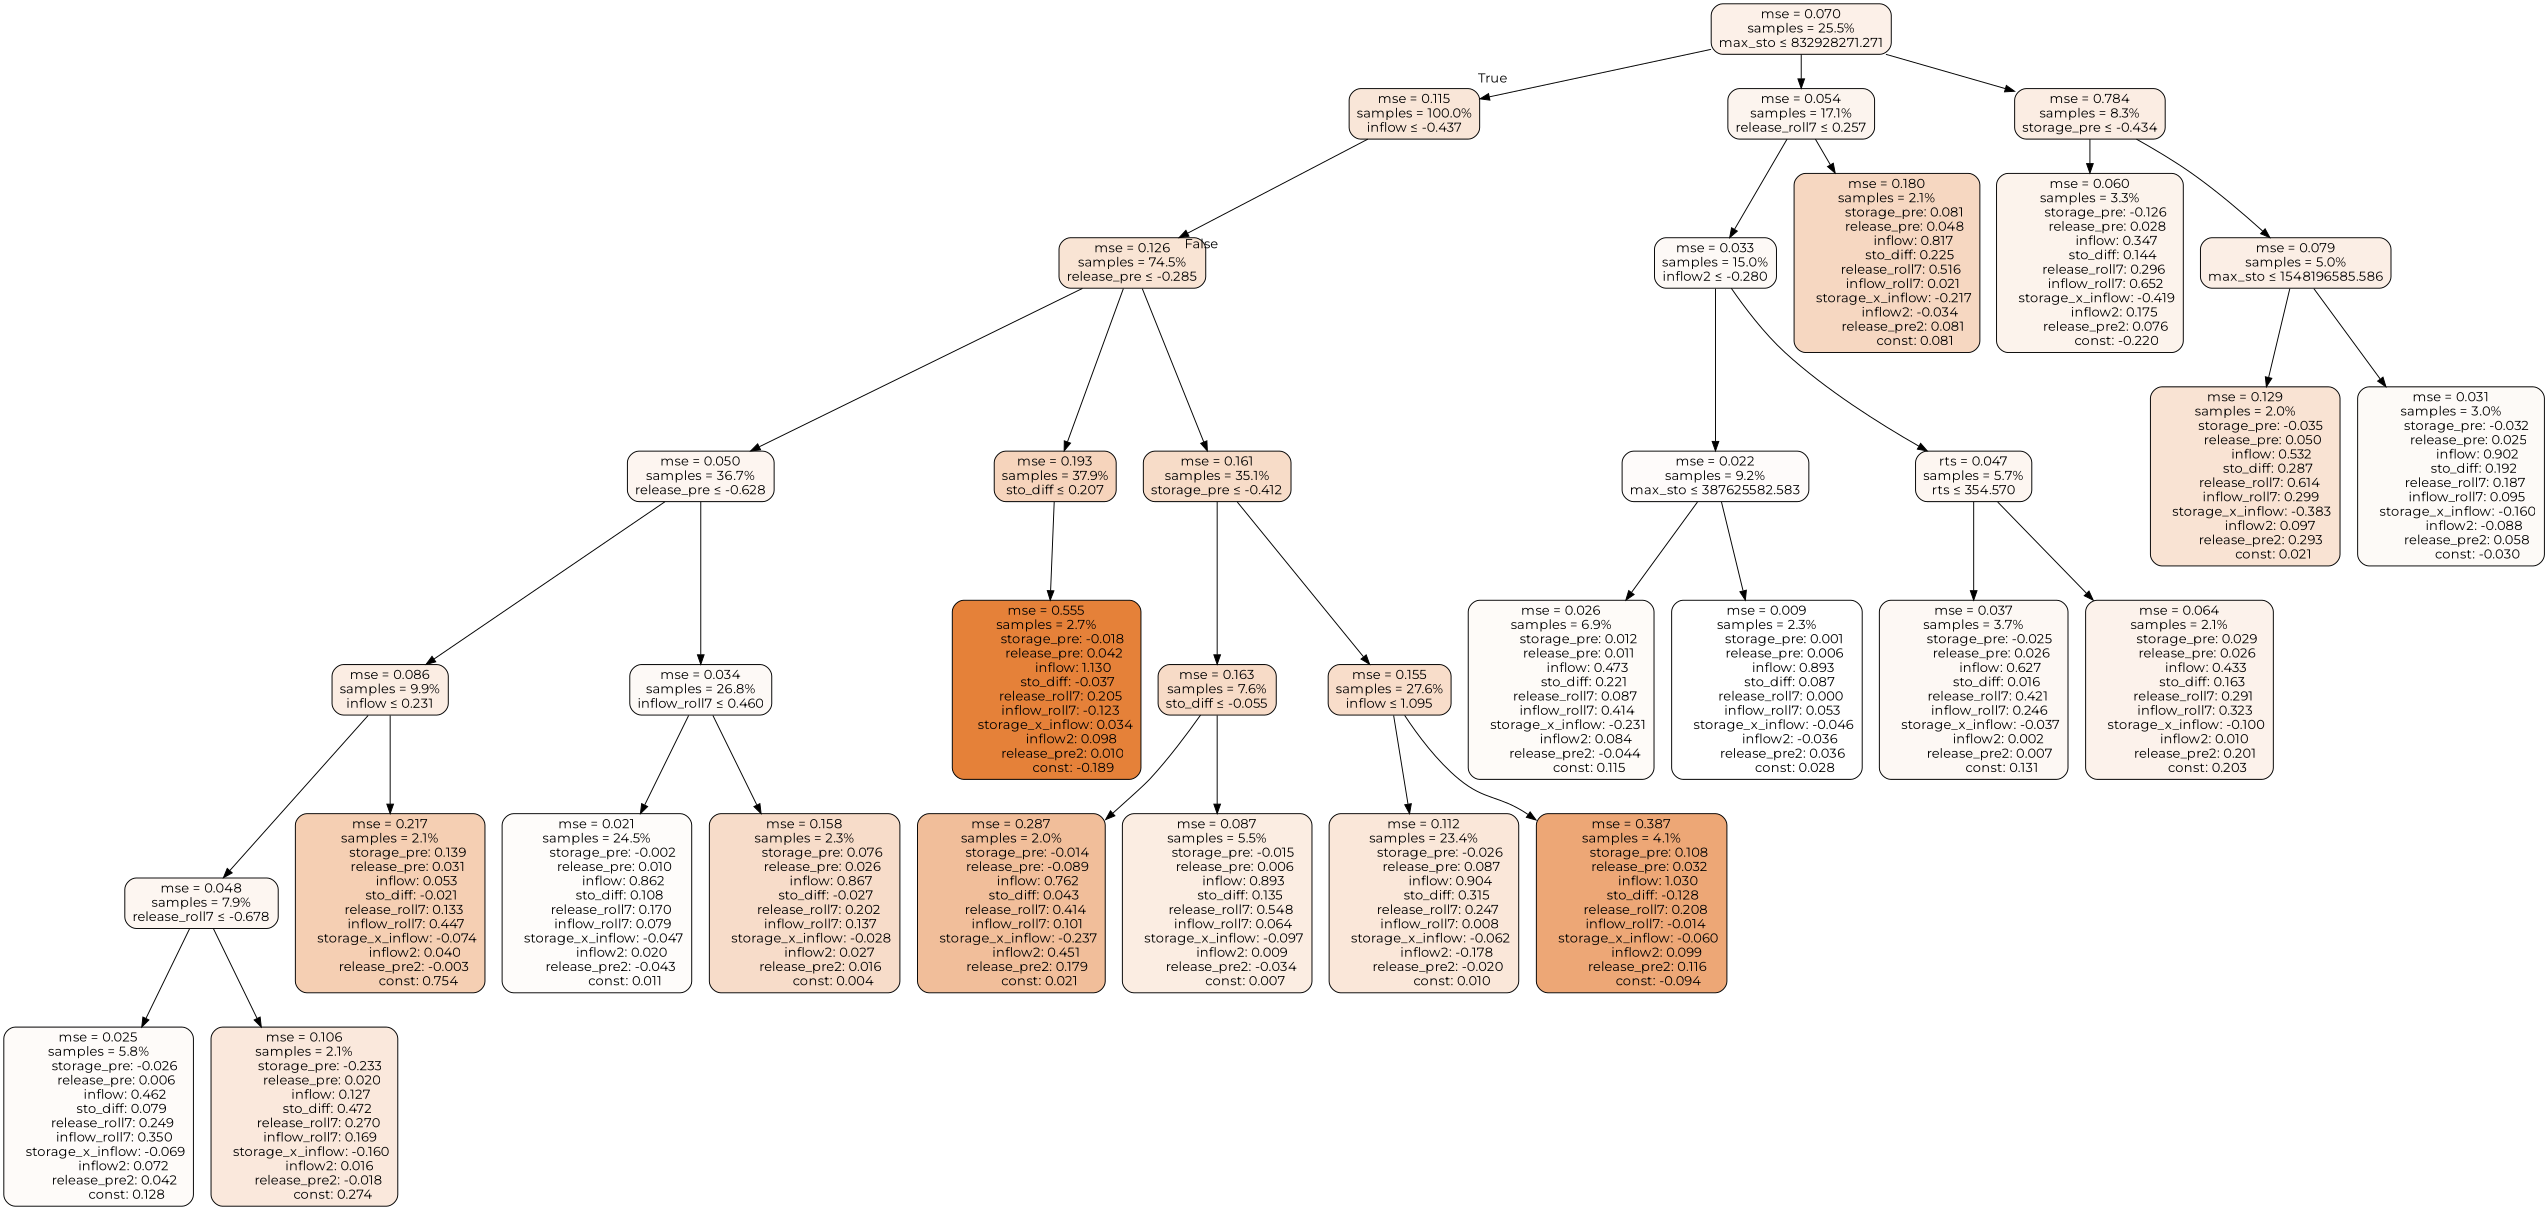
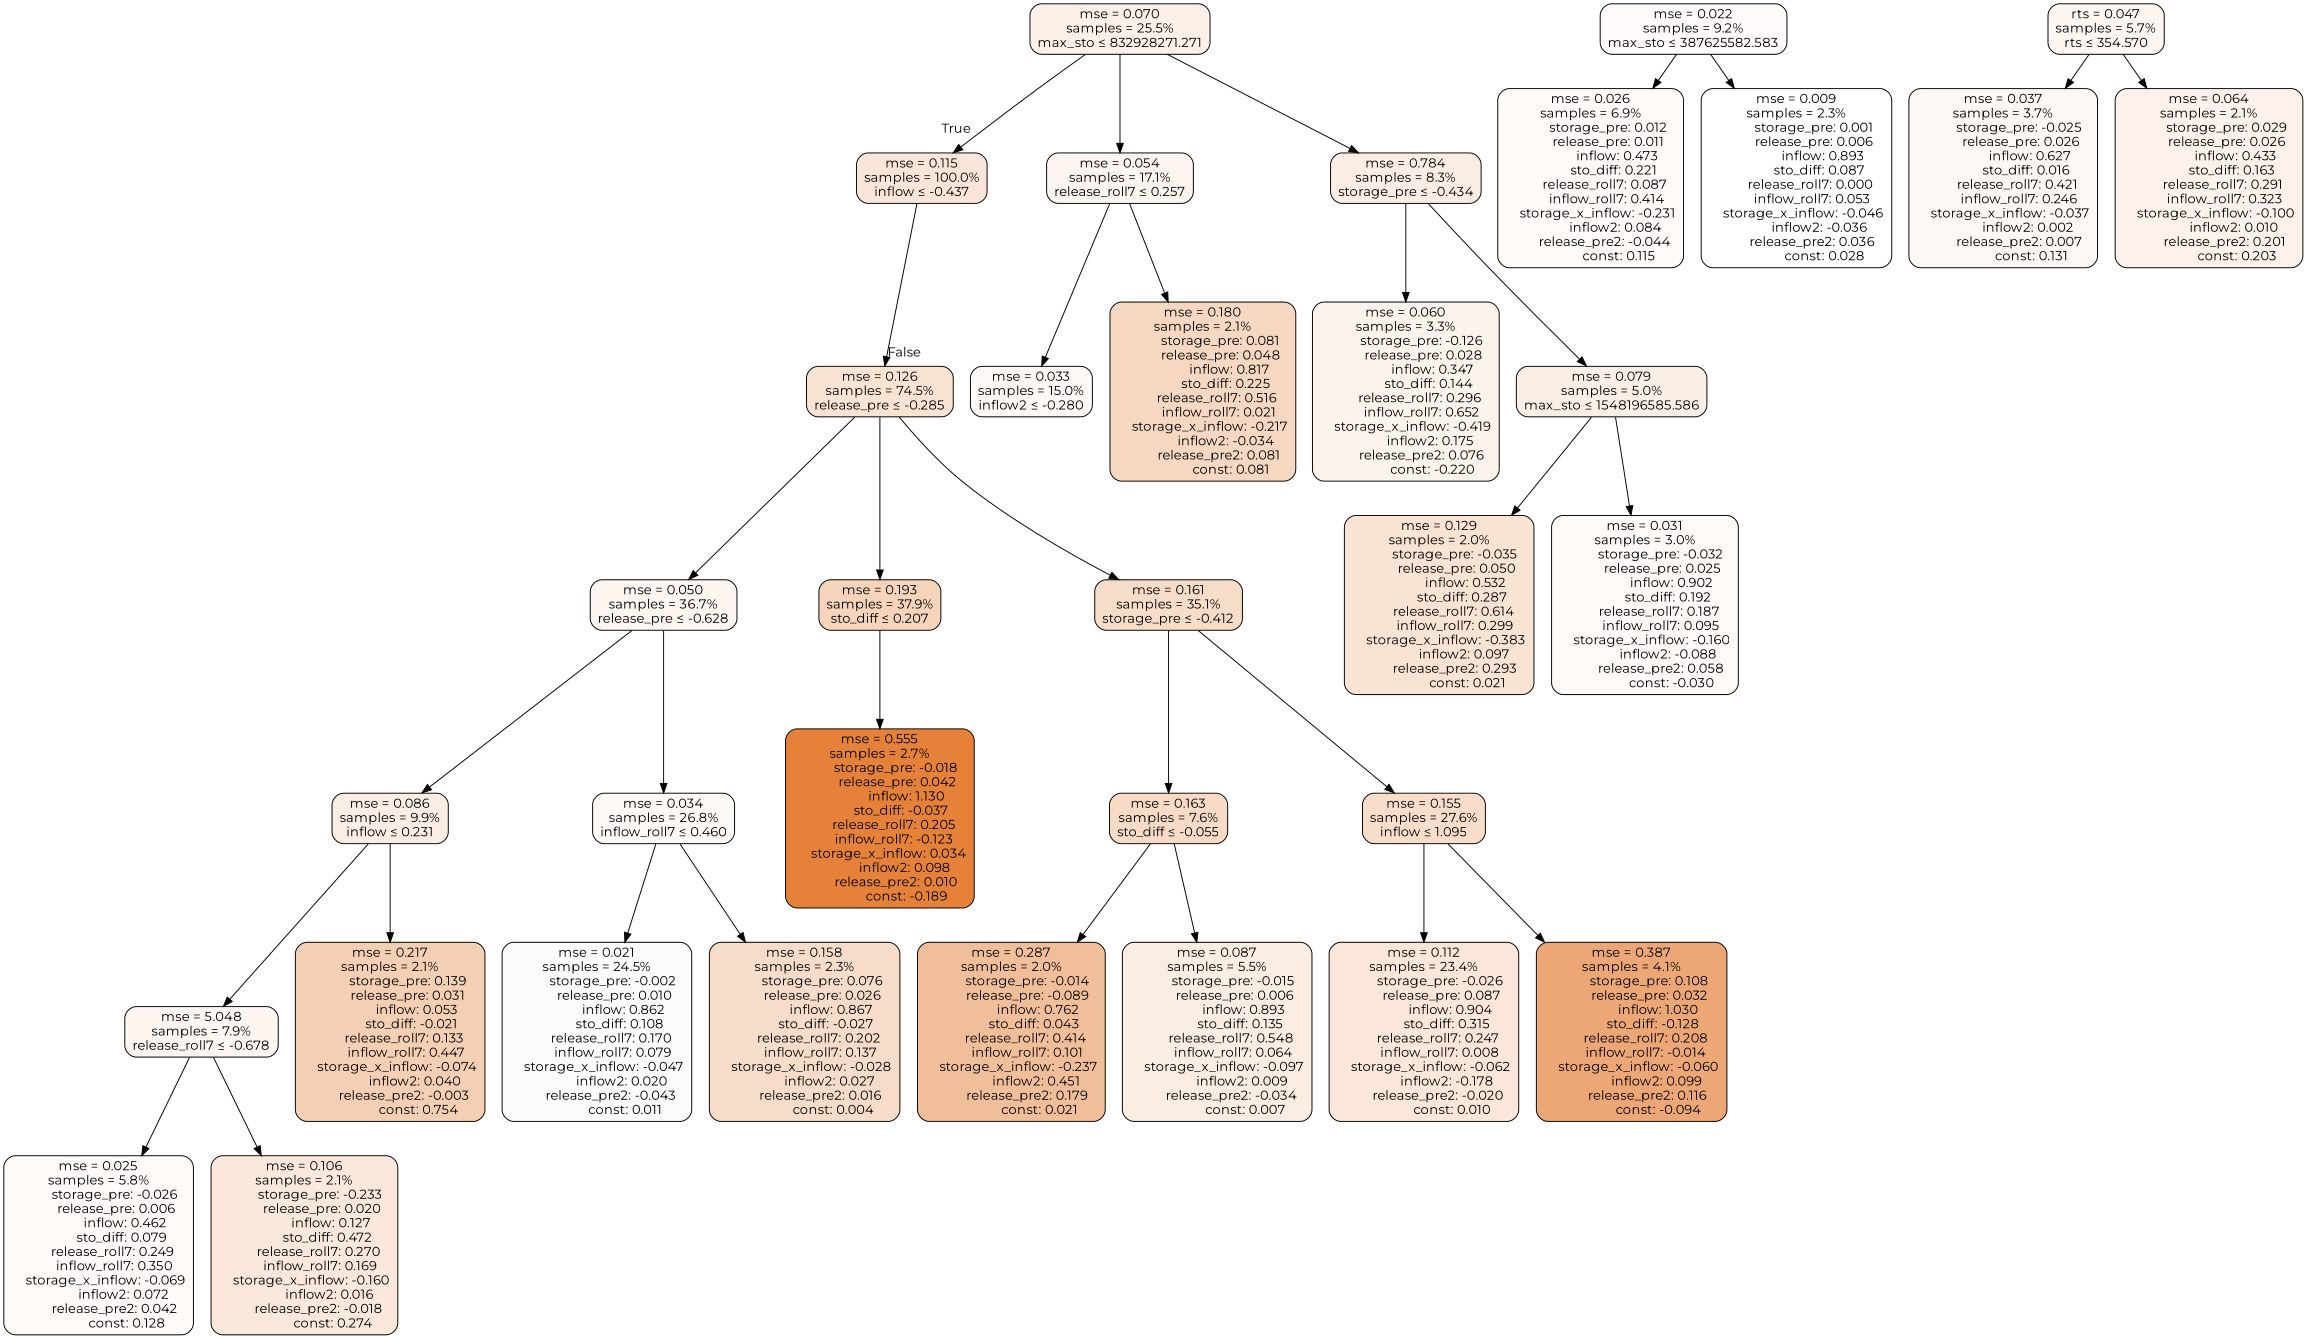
edge "mse = 0.033 samples = 15.0% inflow2 ≤ -0.280" -> "mse = 0.022 samples = 9.2% max_sto ≤ 387625582.583": removed
edge "mse = 0.033 samples = 15.0% inflow2 ≤ -0.280" -> "rts = 0.047 samples = 5.7% rts ≤ 354.570": removed
node "mse = 0.048 samples = 7.9% release_roll7 ≤ -0.678": label "mse = 0.048 samples = 7.9% release_roll7 ≤ -0.678" -> "mse = 5.048 samples = 7.9% release_roll7 ≤ -0.678"
